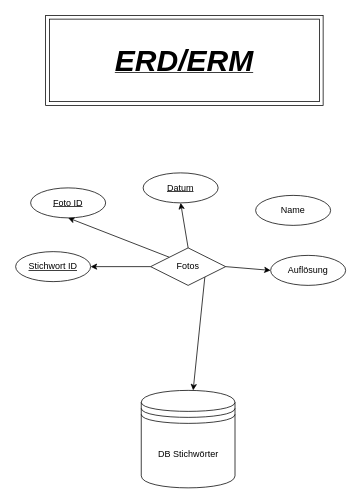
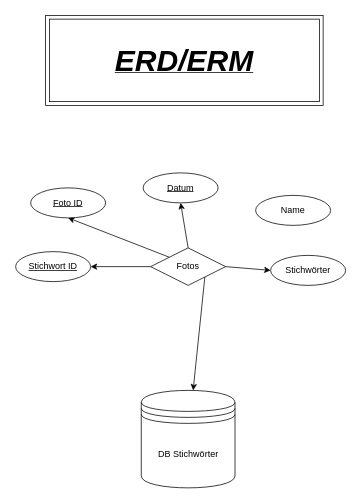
node "Auflösung": label "Auflösung" -> "Stichwörter"
